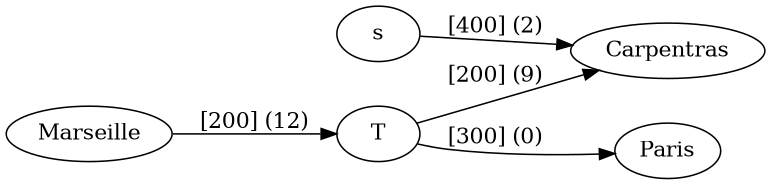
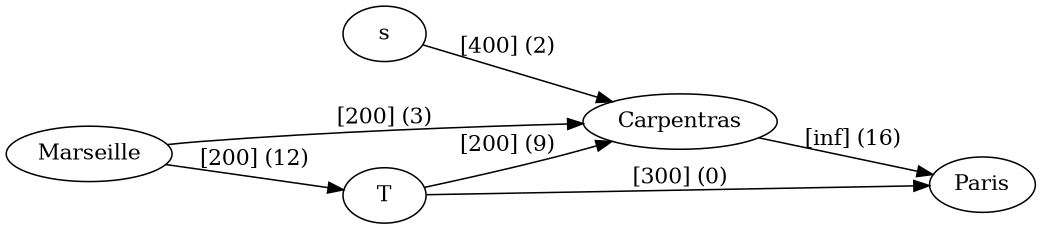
edge "Marseille" -> "Carpentras": added, label "[200] (3)"
edge "Carpentras" -> "Paris": added, label "[inf] (16)"
